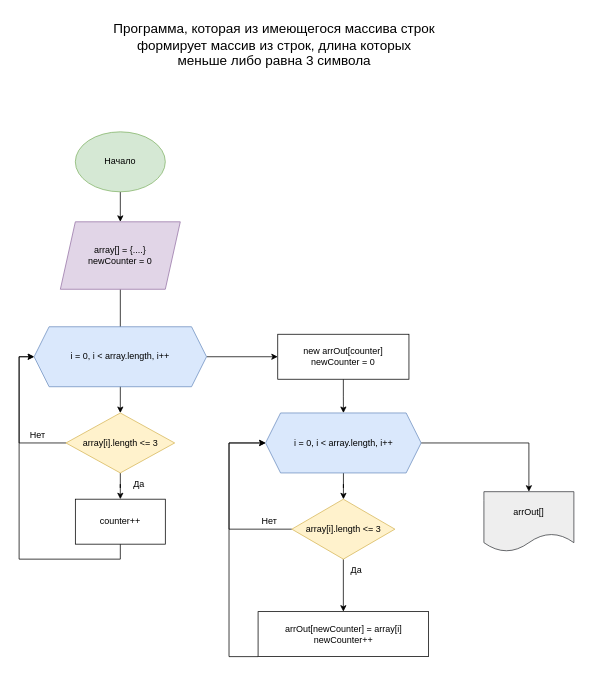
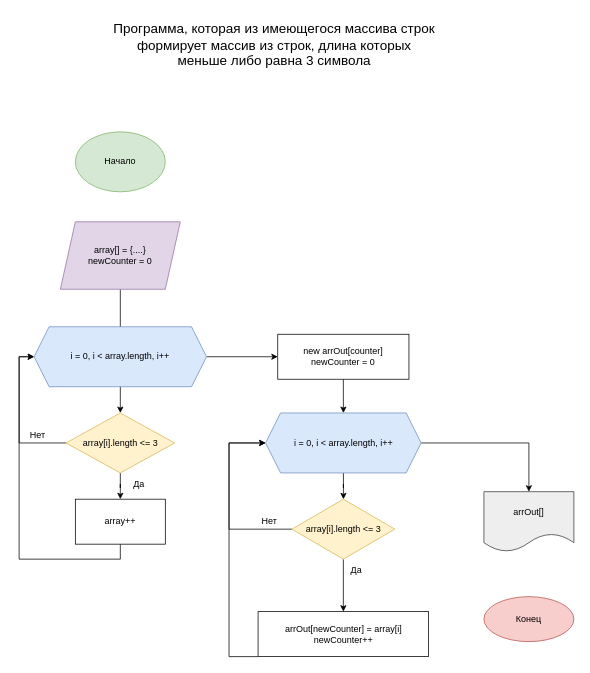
edge "Начало" -> "array[] = {....} newCounter = 0": removed
node "counter++": label "counter++" -> "array++"
node "Конец": added
